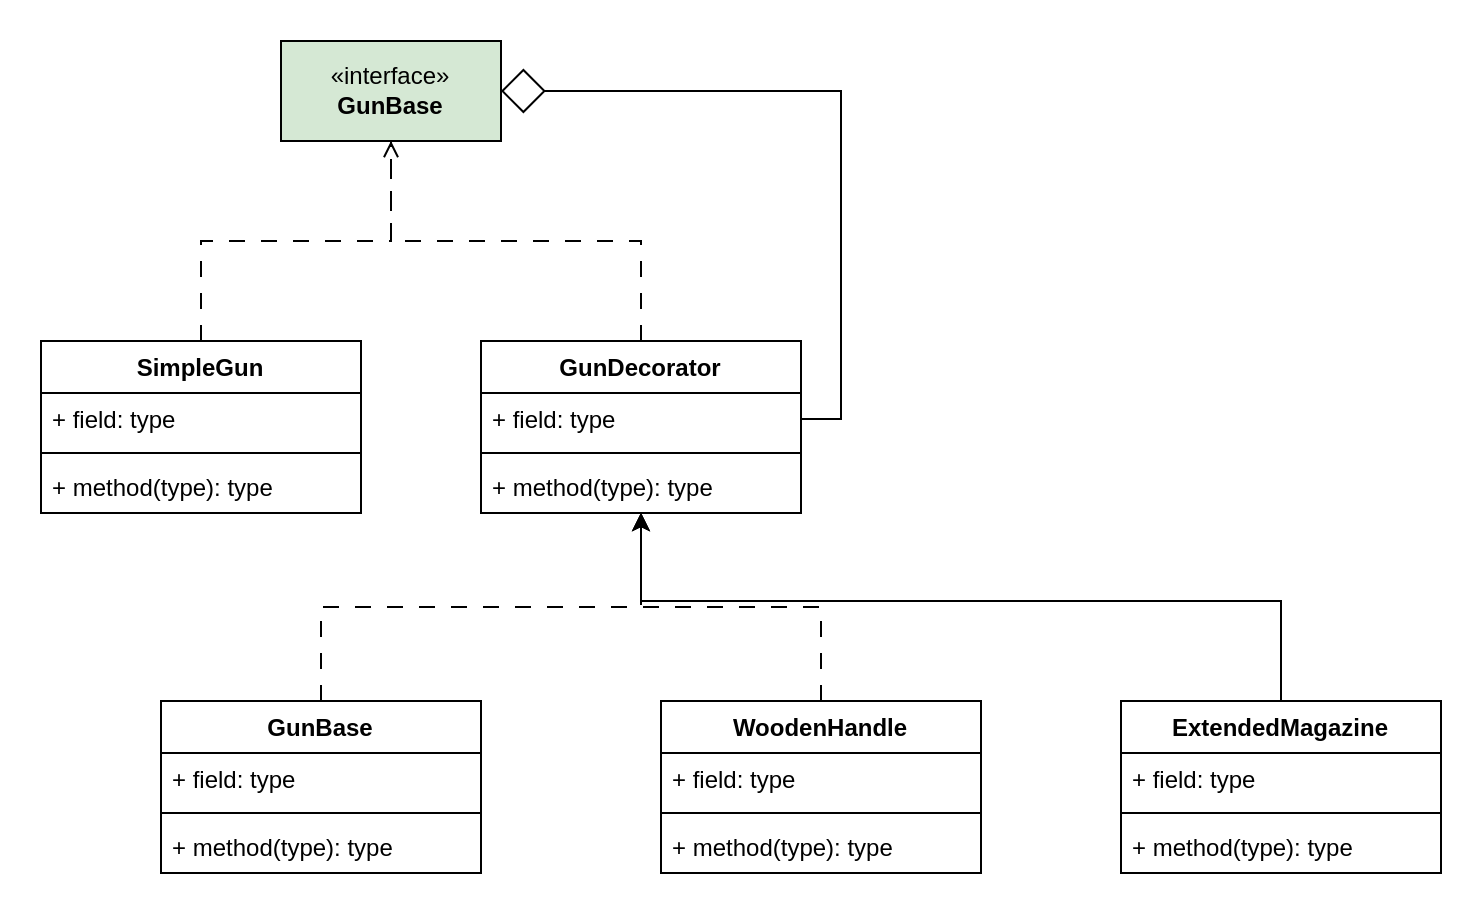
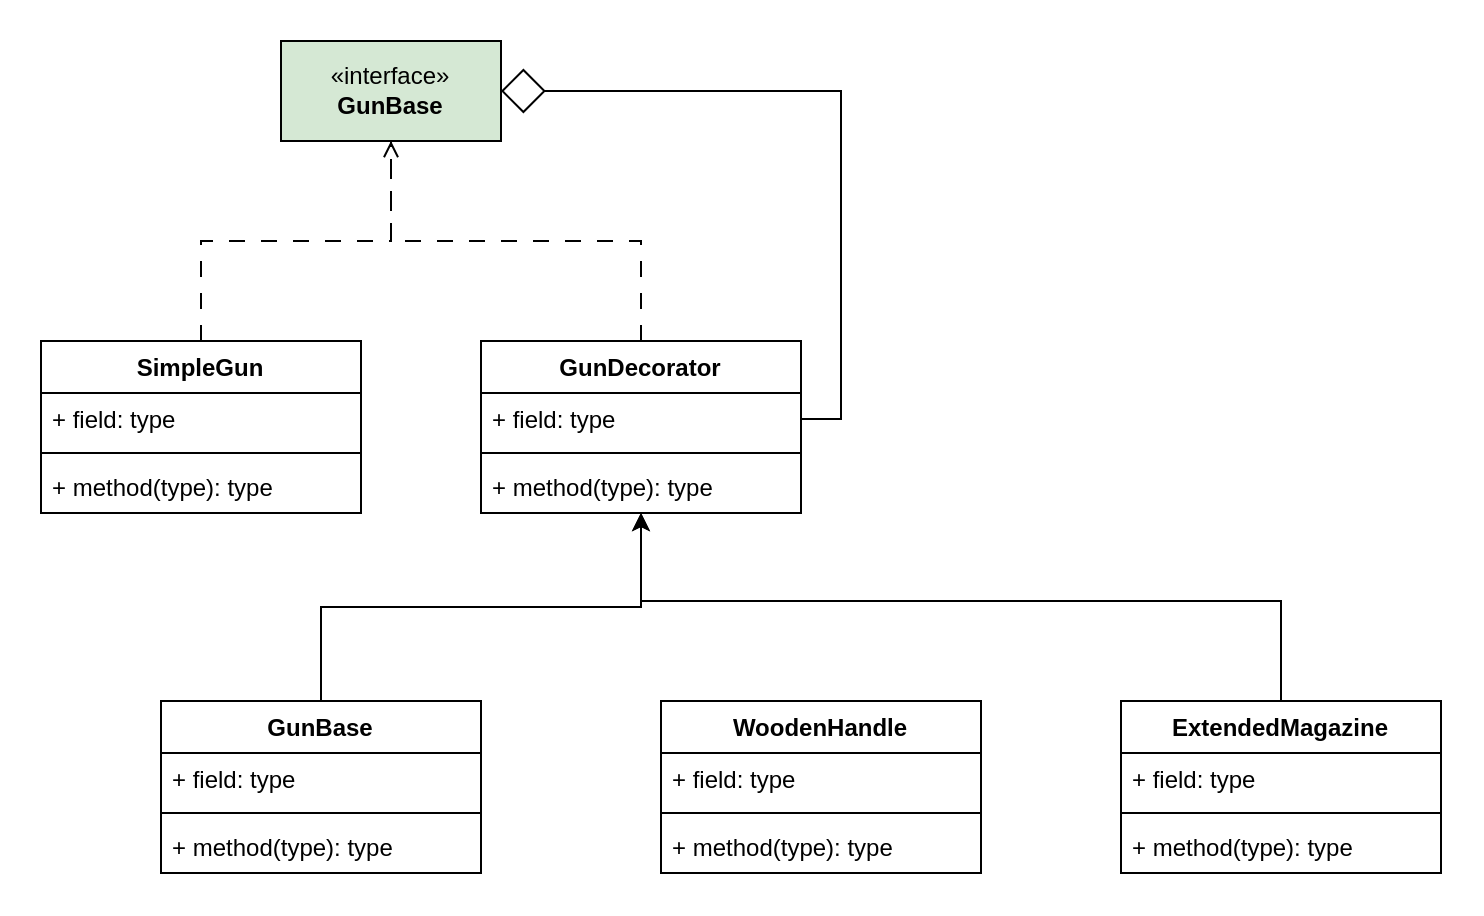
edge "WoodenHandle" -> "GunDecorator": removed
edge "GunBase" -> "GunDecorator": style dashed -> solid
